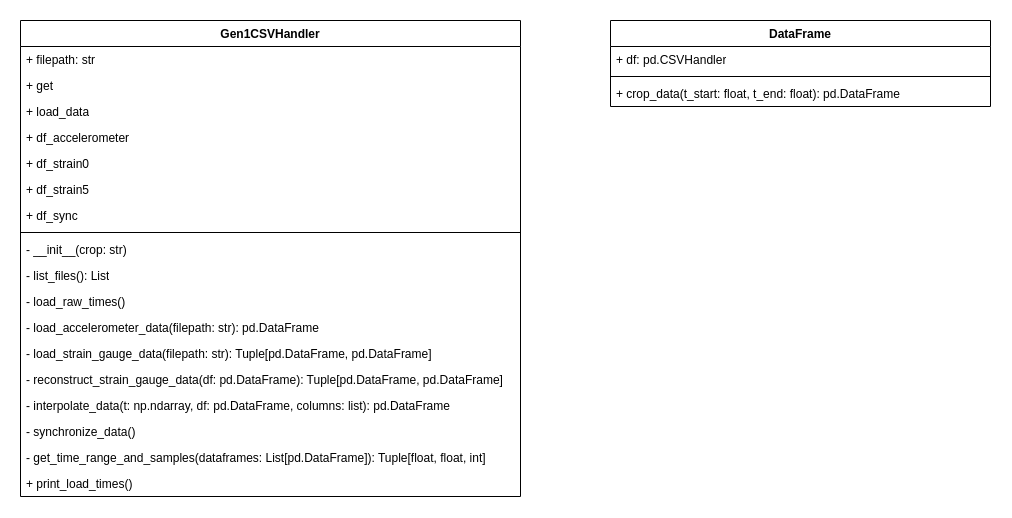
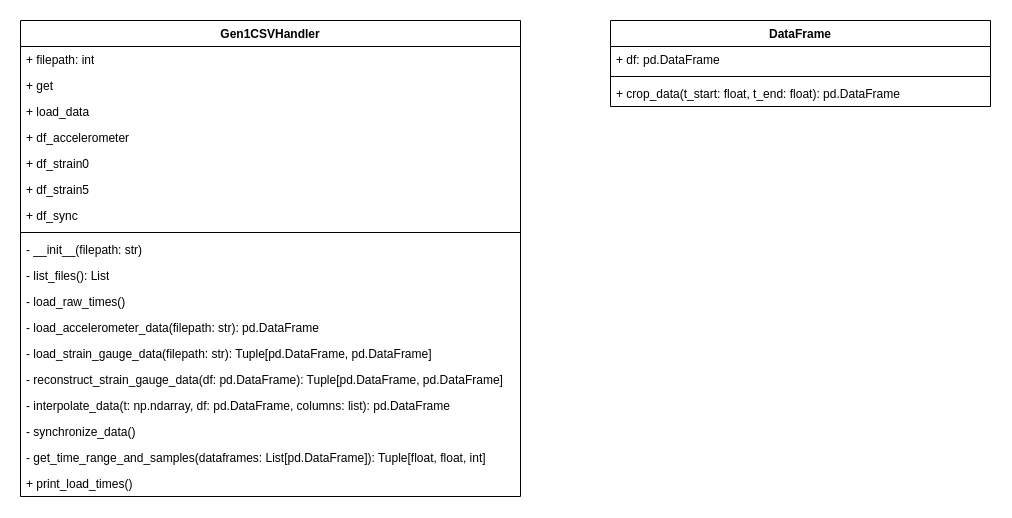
node "+ filepath: str": label "+ filepath: str" -> "+ filepath: int"
node "+ df: pd.CSVHandler": label "+ df: pd.CSVHandler" -> "+ df: pd.DataFrame"
node "- __init__(crop: str)": label "- __init__(crop: str)" -> "- __init__(filepath: str)"
